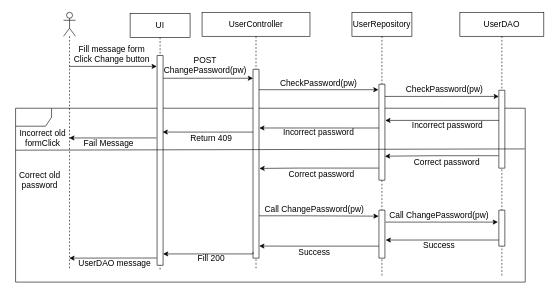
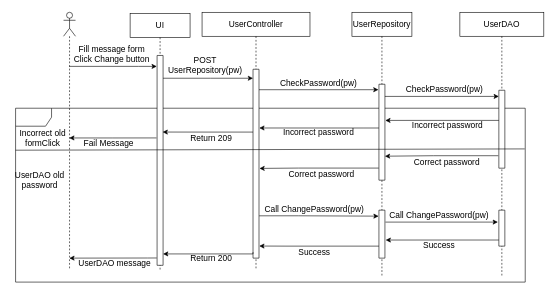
node "POST ChangePassword(pw)": label "POST ChangePassword(pw)" -> "POST UserRepository(pw)"
node "Return 409": label "Return 409" -> "Return 209"
node "Correct old password": label "Correct old password" -> "UserDAO old password"
node "Fill 200": label "Fill 200" -> "Return 200"
